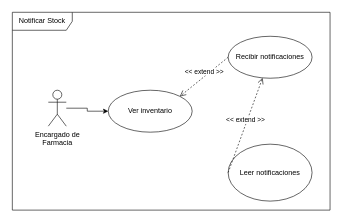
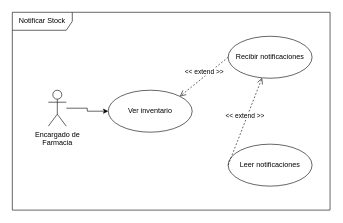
node "Leer notificaciones": size 84x57 -> 84x42
